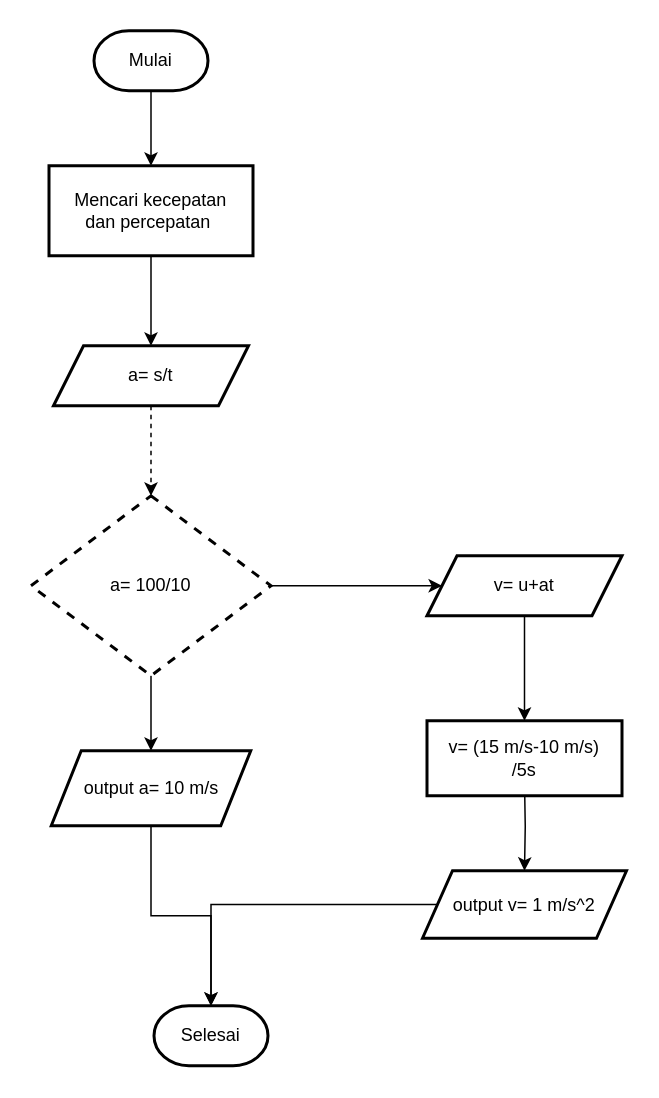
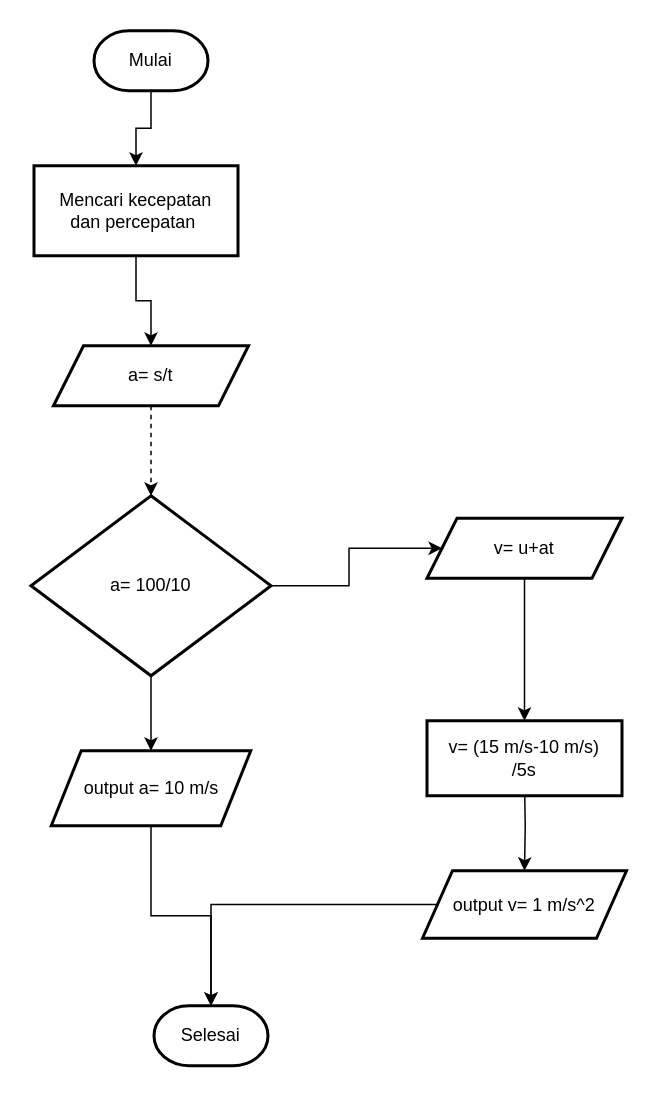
node "Mencari kecepatan dan percepatan": moved (151, 211) -> (136, 211)
node "a= 100/10": style dashed -> solid
node "v= u+at": moved (524, 586) -> (524, 548)
